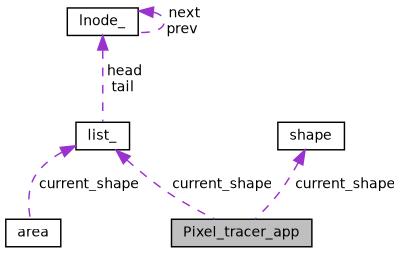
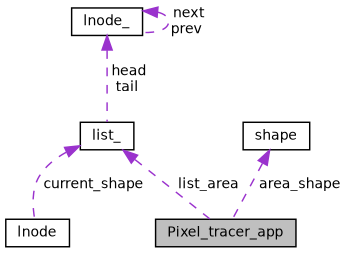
edge "Pixel_tracer_app" -> "list_": label " current_shape" -> " list_area"
edge "Pixel_tracer_app" -> "shape": label " current_shape" -> " area_shape"
node "area": label "area" -> "lnode"
